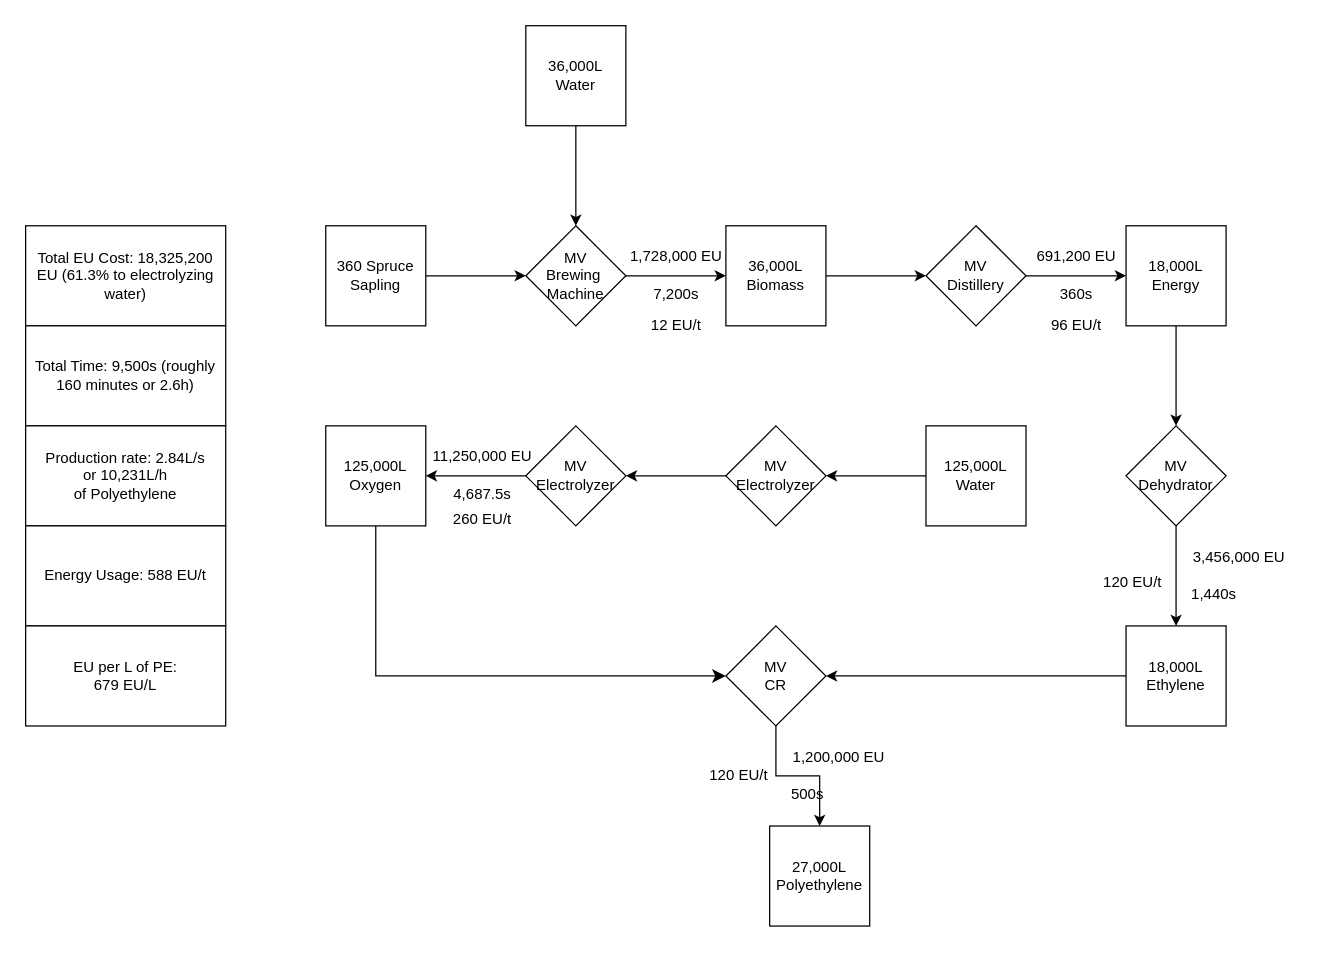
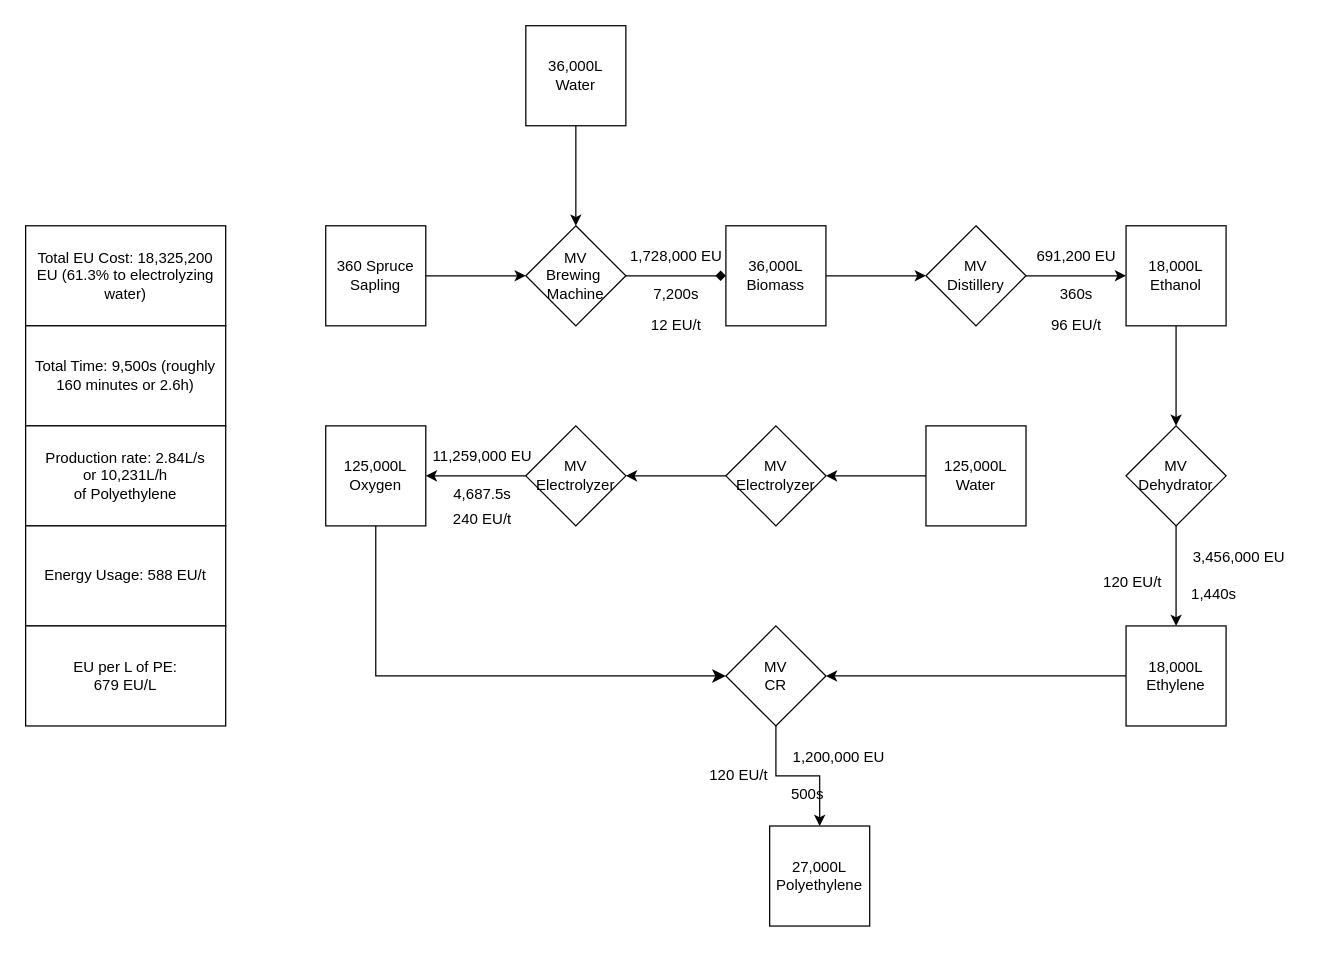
edge "MV Brewing Machine" -> "36,000L Biomass": arrowhead classic -> diamond
node "18,000L Energy": label "18,000L Energy" -> "18,000L Ethanol"
node "11,250,000 EU": label "11,250,000 EU" -> "11,259,000 EU"
node "260 EU/t": label "260 EU/t" -> "240 EU/t"
